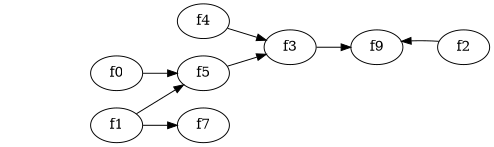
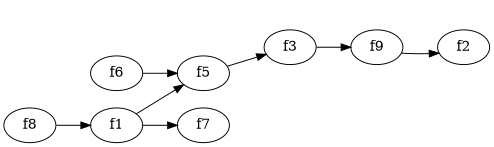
node "f4": removed
edge "f2" -> "f9": reversed
node "f0": label "f0" -> "f6"
node "f8": added
